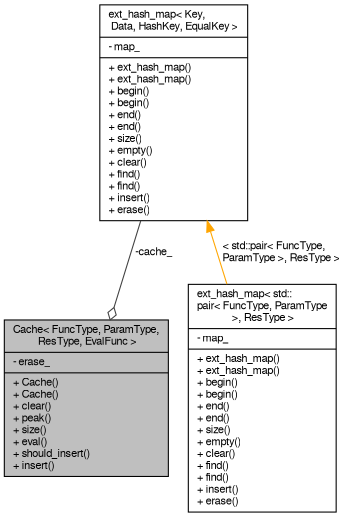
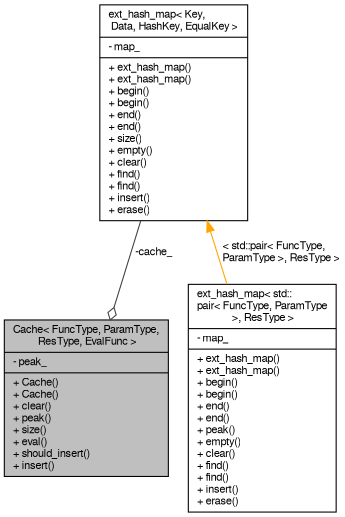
node "Cache< FuncType, ParamType,": text "- erase_" -> "- peak_"
node "ext_hash_map< std::": text "+ size()" -> "+ peak()"
